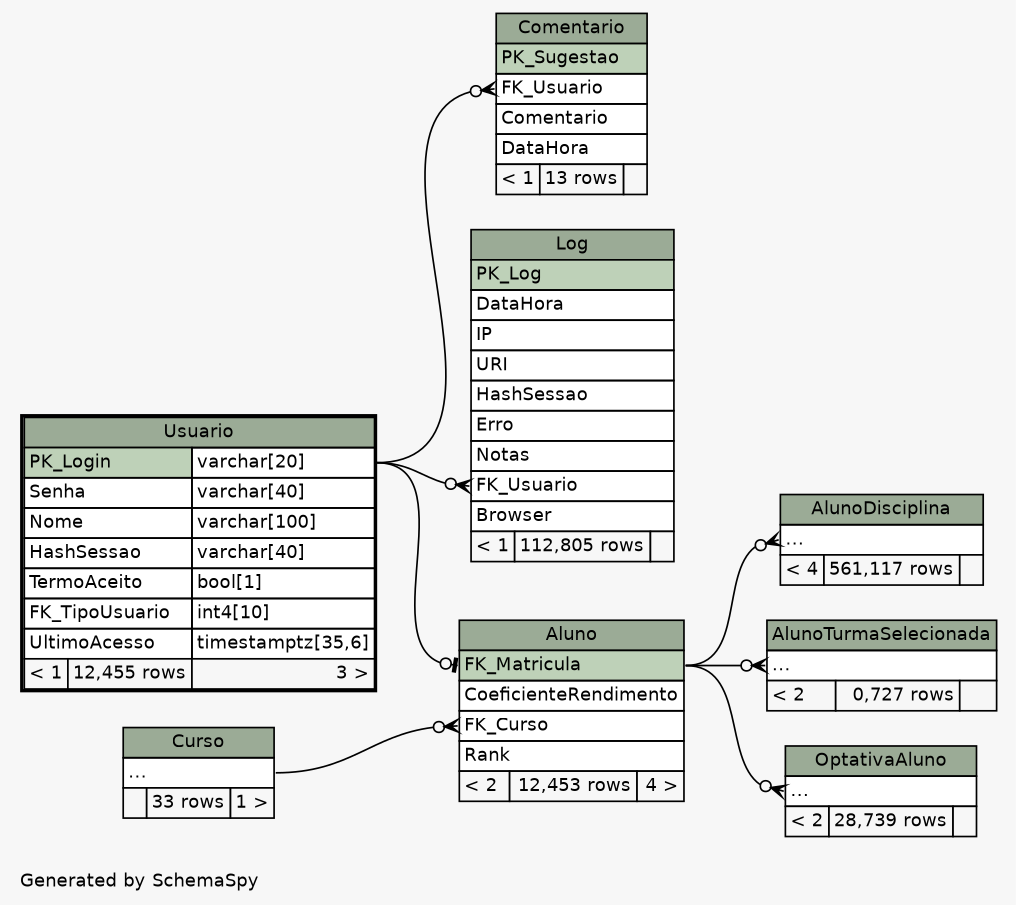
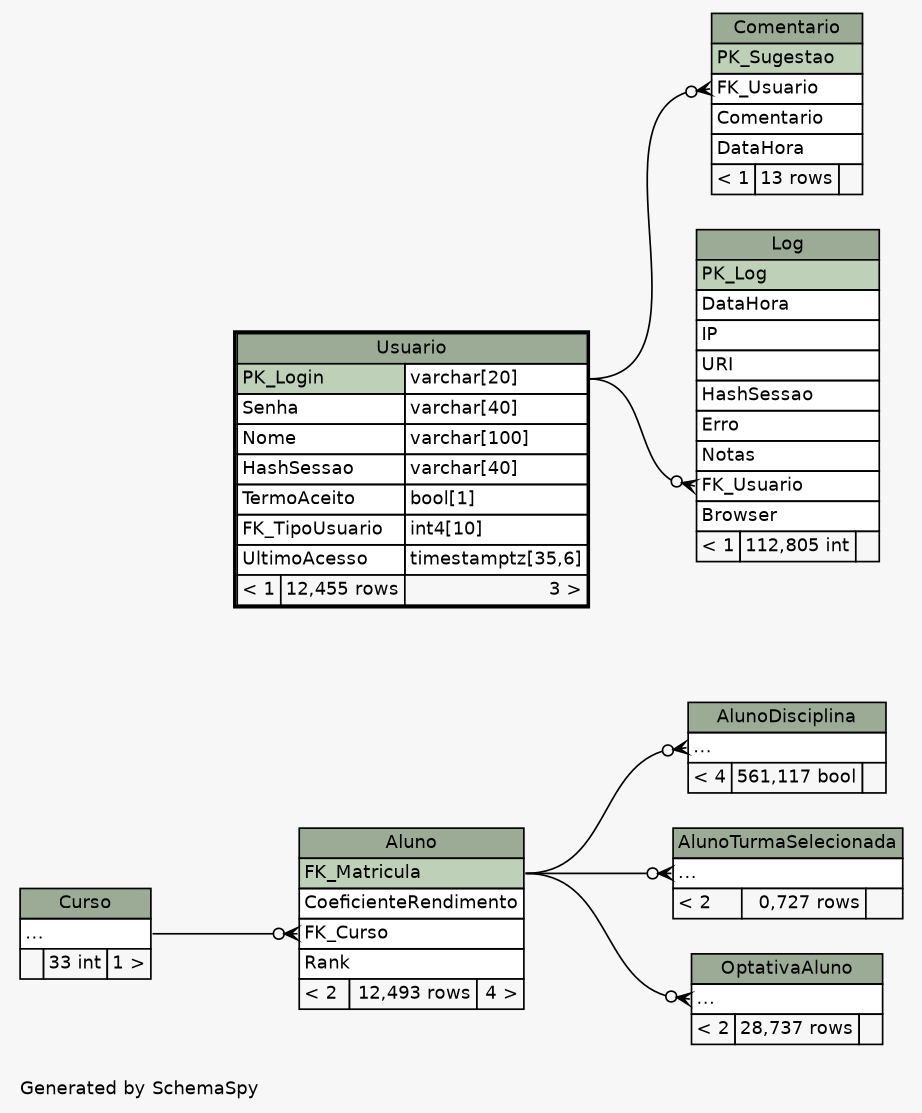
node "Log": text "112,805 rows" -> "112,805 int"
edge "Usuario" -> "Aluno": removed
node "AlunoDisciplina": text "561,117 rows" -> "561,117 bool"
node "Aluno": text "12,453 rows" -> "12,493 rows"
node "Curso": text "33 rows" -> "33 int"
node "OptativaAluno": text "28,739 rows" -> "28,737 rows"
